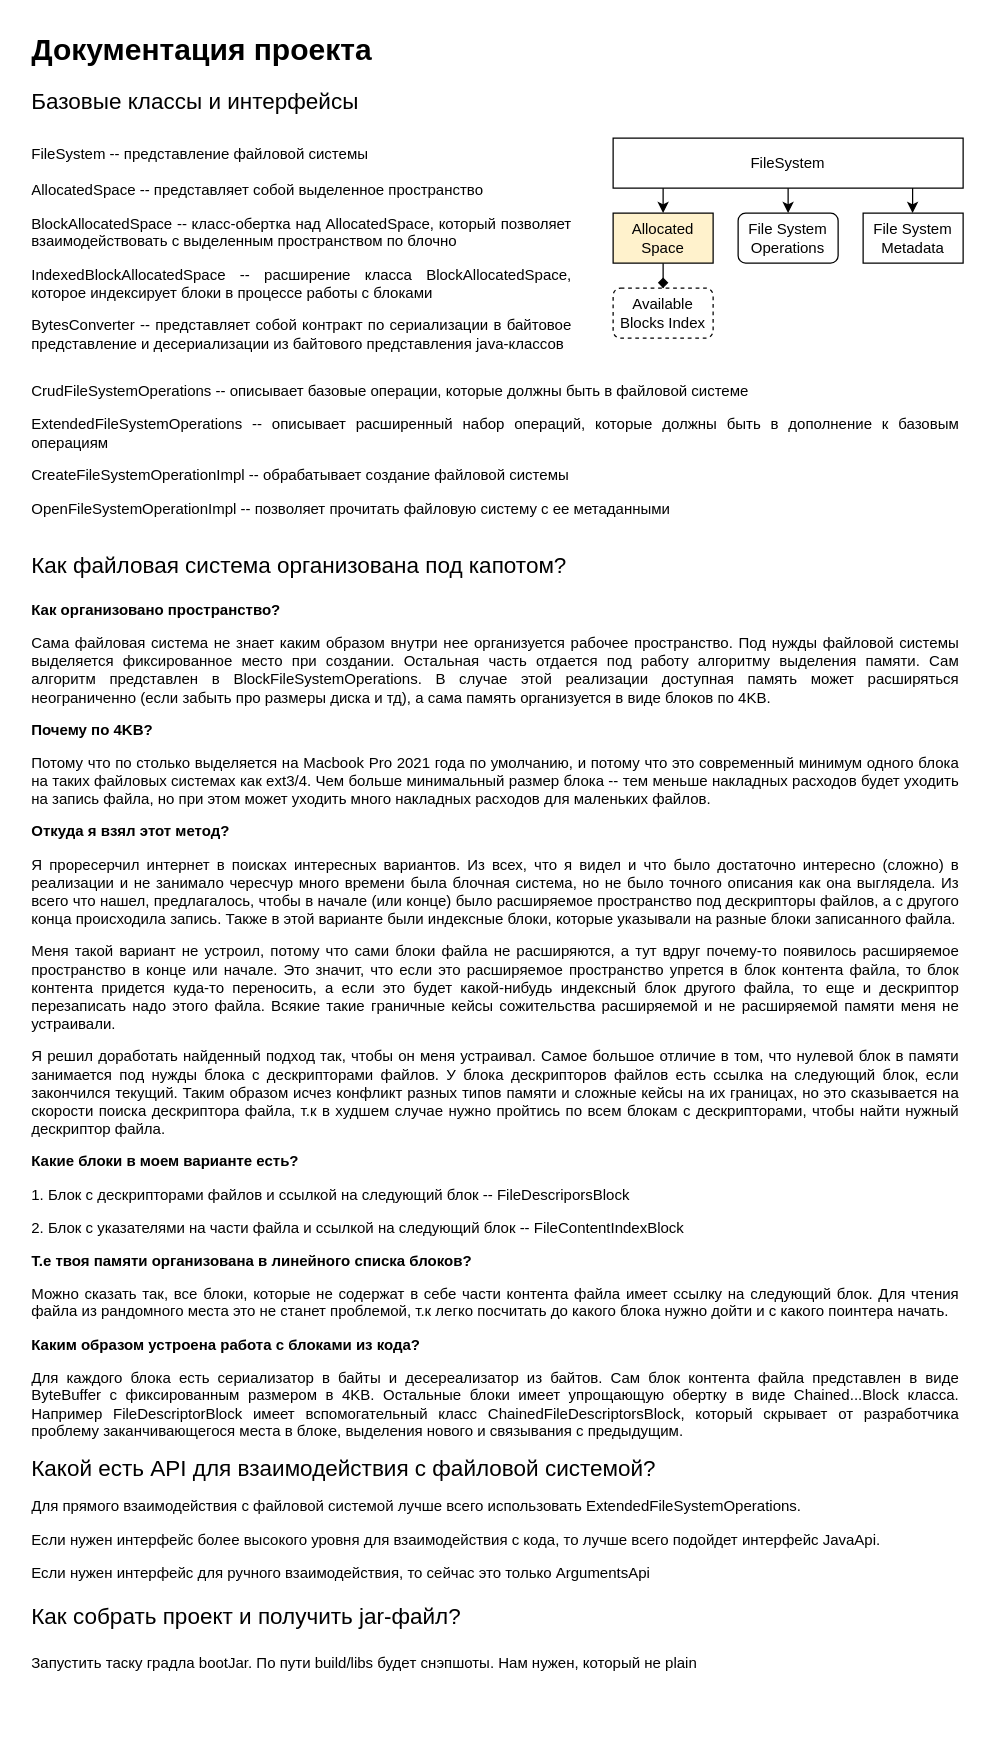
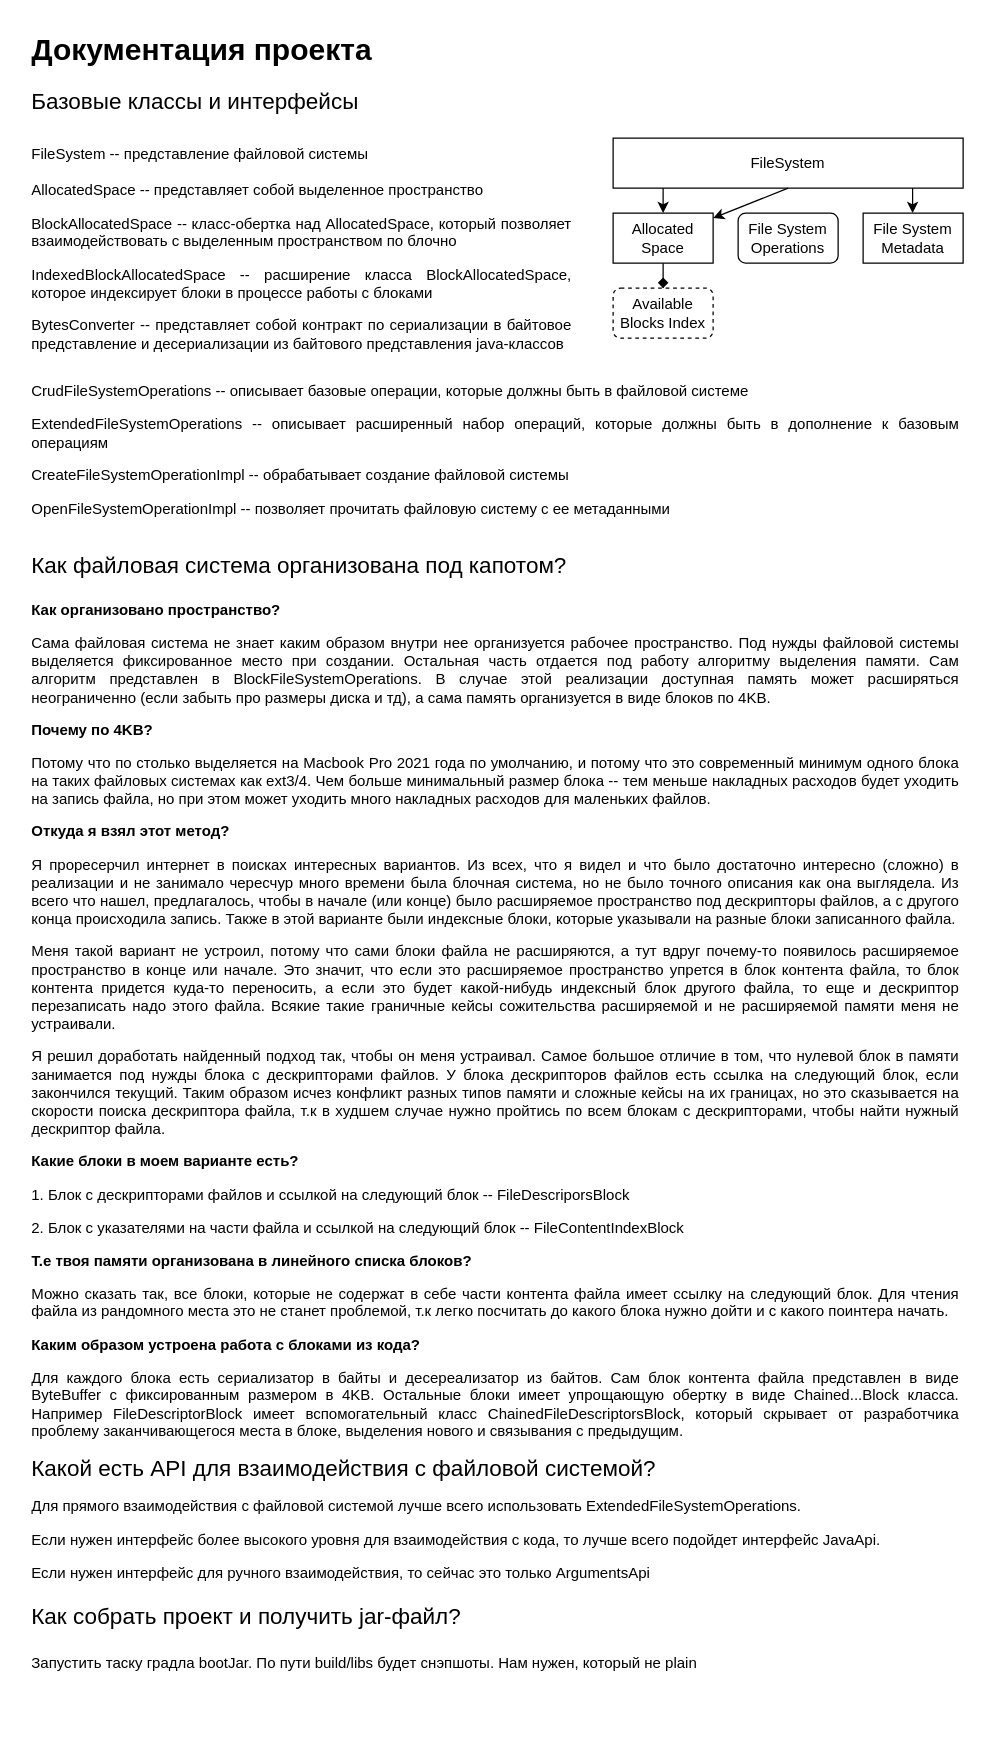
edge "FileSystem" -> "File System Operations": now "FileSystem" -> "Allocated Space"
node "Allocated Space": fillcolor #fff2cc -> #ffffff
